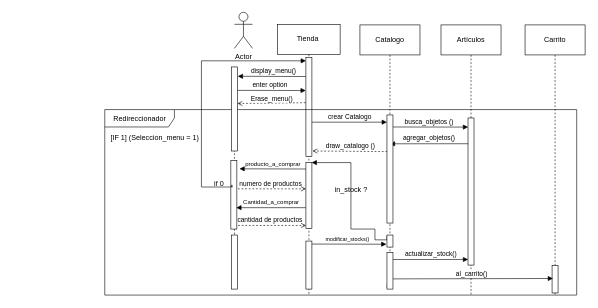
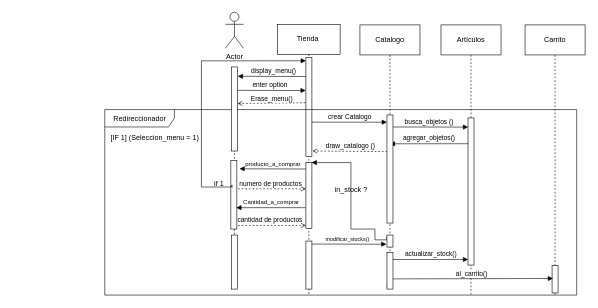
node "Actor": moved (243, 30) -> (234, 30)
node "if 0": label "if 0" -> "if 1"
